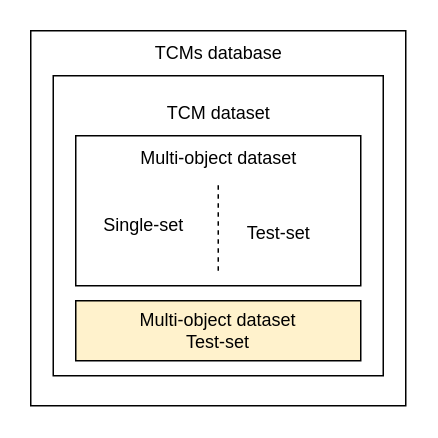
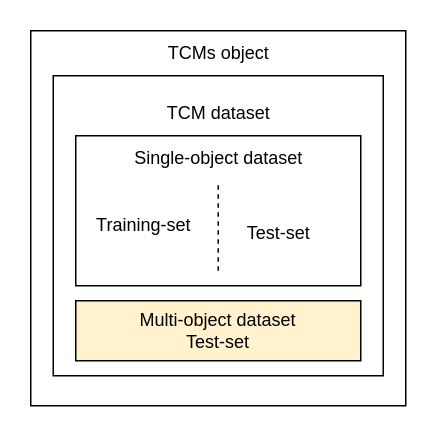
node "TCMs database": label "TCMs database" -> "TCMs object"
node "Multi-object dataset": label "Multi-object dataset" -> "Single-object dataset"
node "Single-set": label "Single-set" -> "Training-set"
